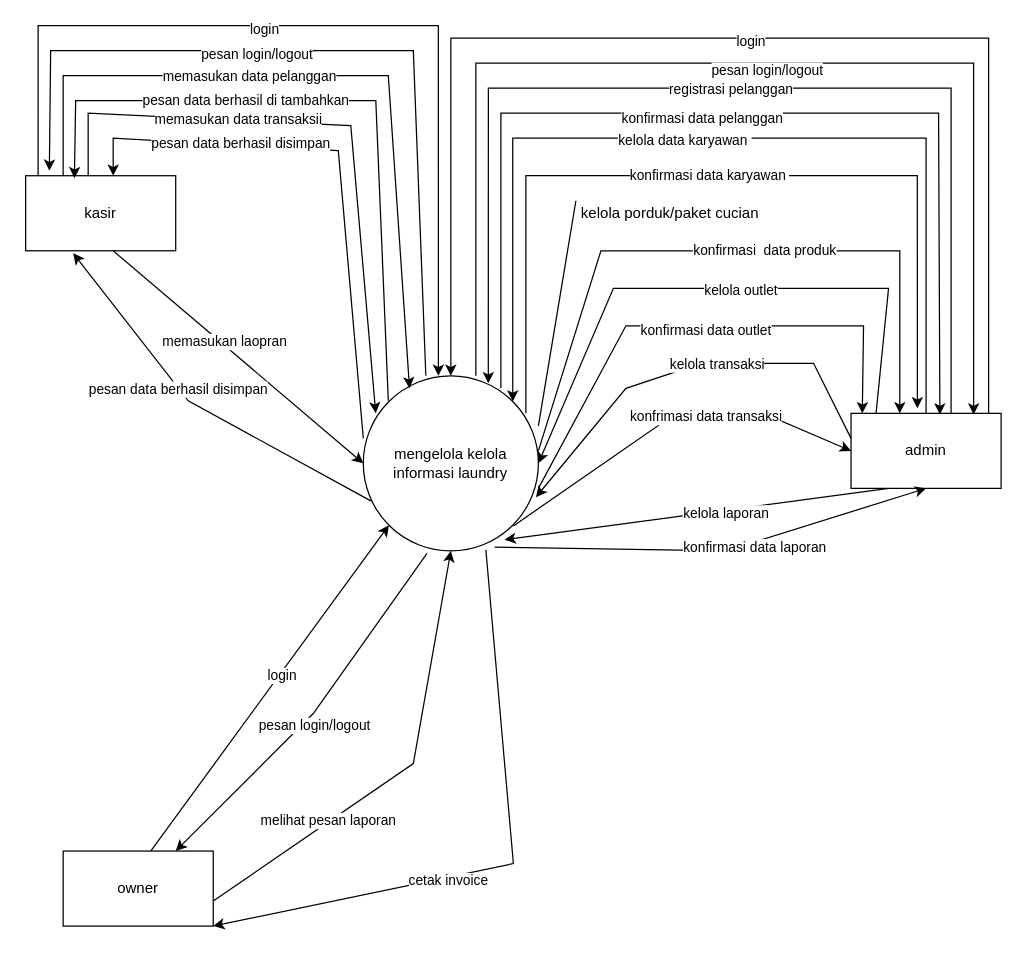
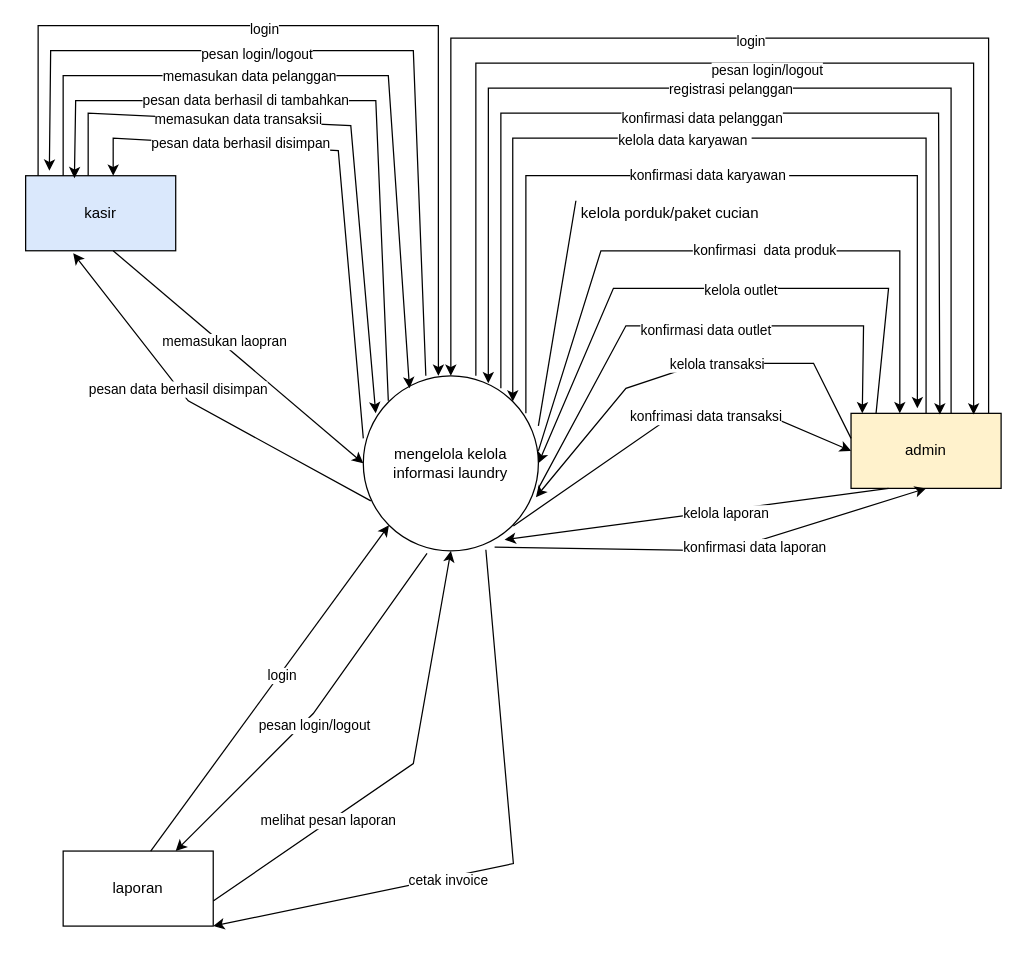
node "kasir": fillcolor #ffffff -> #dae8fc
node "admin": fillcolor #ffffff -> #fff2cc
node "owner": label "owner" -> "laporan"
